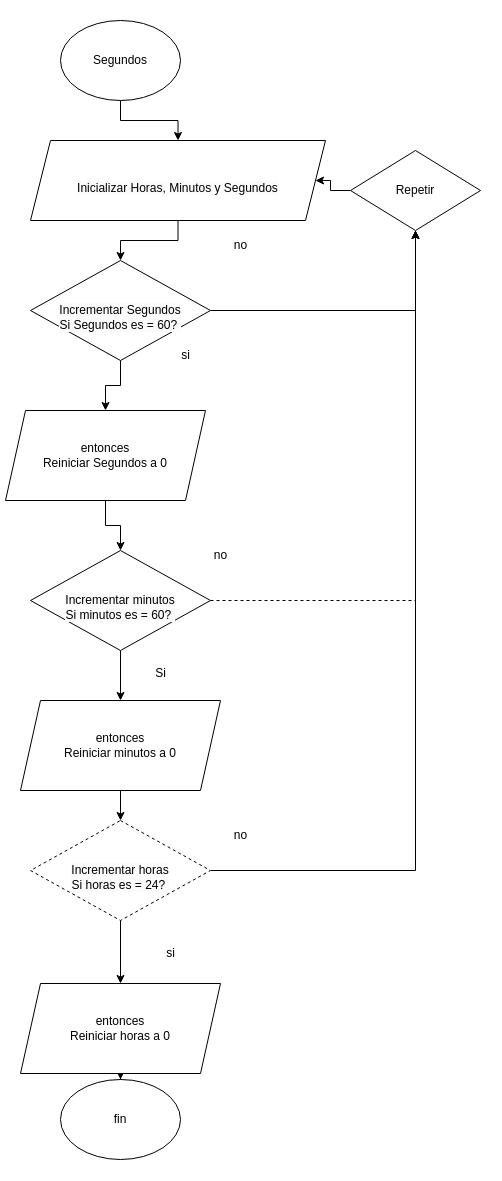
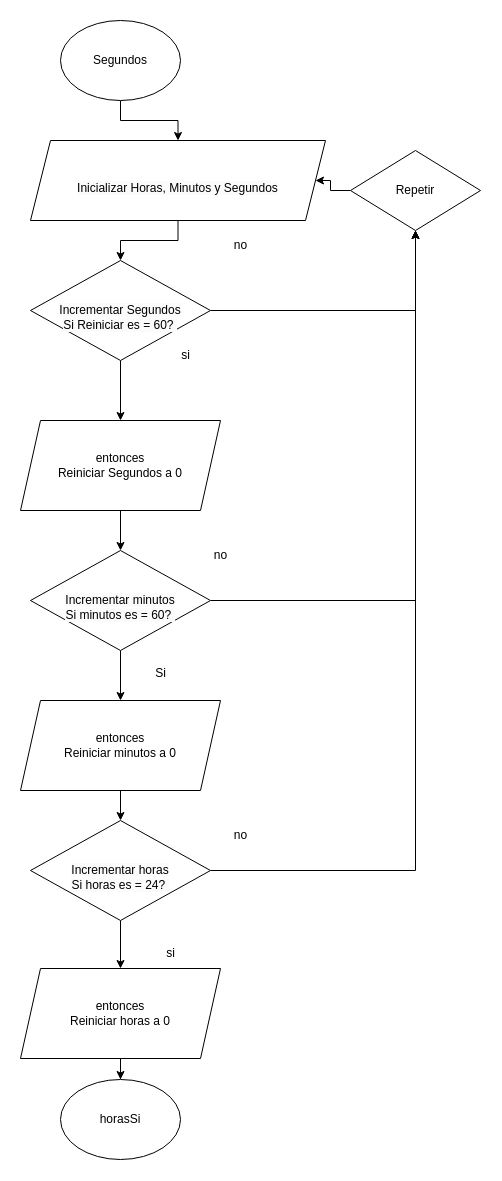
node "Incrementar SegundosSi Segundos es = 60?": label "Incrementar SegundosSi Segundos es = 60?" -> "Incrementar SegundosSi Reiniciar es = 60?"
node "entonces Reiniciar Segundos a 0": moved (106, 456) -> (121, 466)
edge "Incrementar minutosSi minutos es = 60?" -> "Repetir": style dashed -> solid
node "Incrementar horasSi horas es = 24?": style dashed -> solid
node "entonces Reiniciar horas a 0": moved (121, 1029) -> (121, 1014)
node "fin": label "fin" -> "horasSi"
